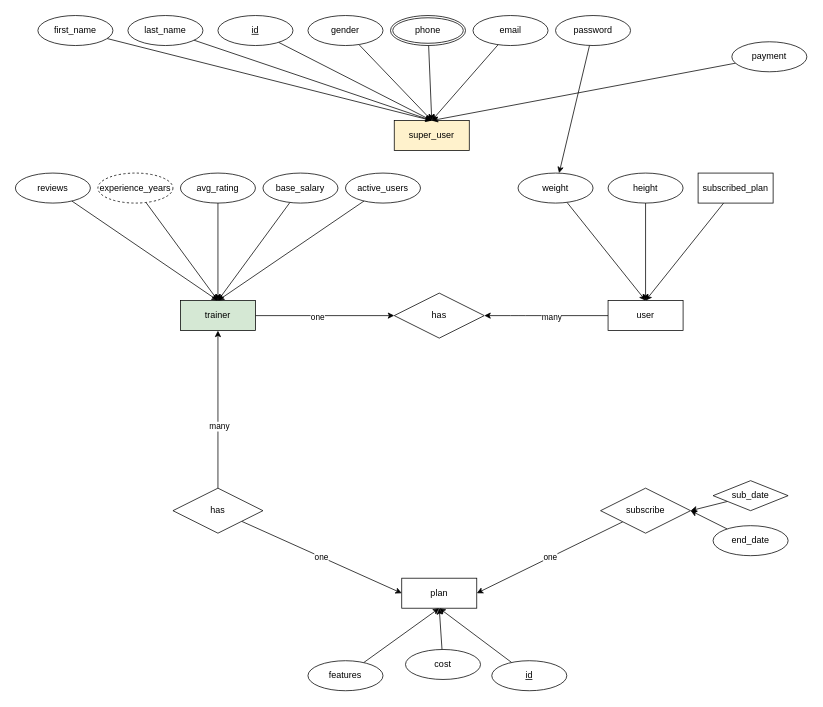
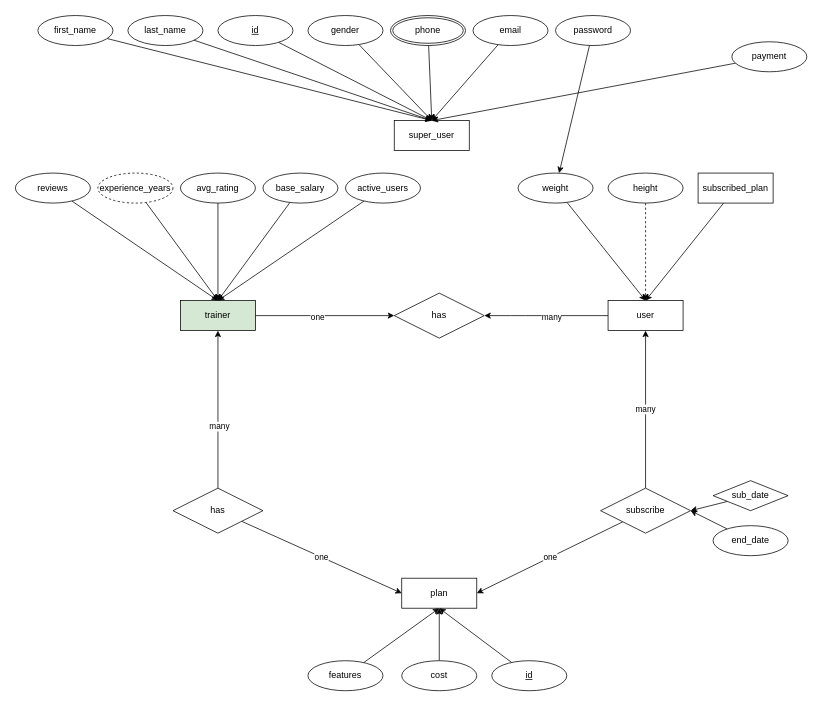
node "super_user": fillcolor #fff2cc -> #ffffff
edge "height" -> "user": style solid -> dashed
edge "subscribe" -> "user": added, label "many"
node "cost": moved (443, 664) -> (439, 675)
